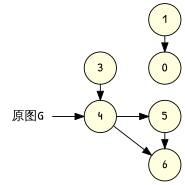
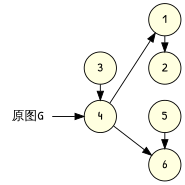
node "0": label "0" -> "2"
edge "4" -> "5": now "4" -> "1"
